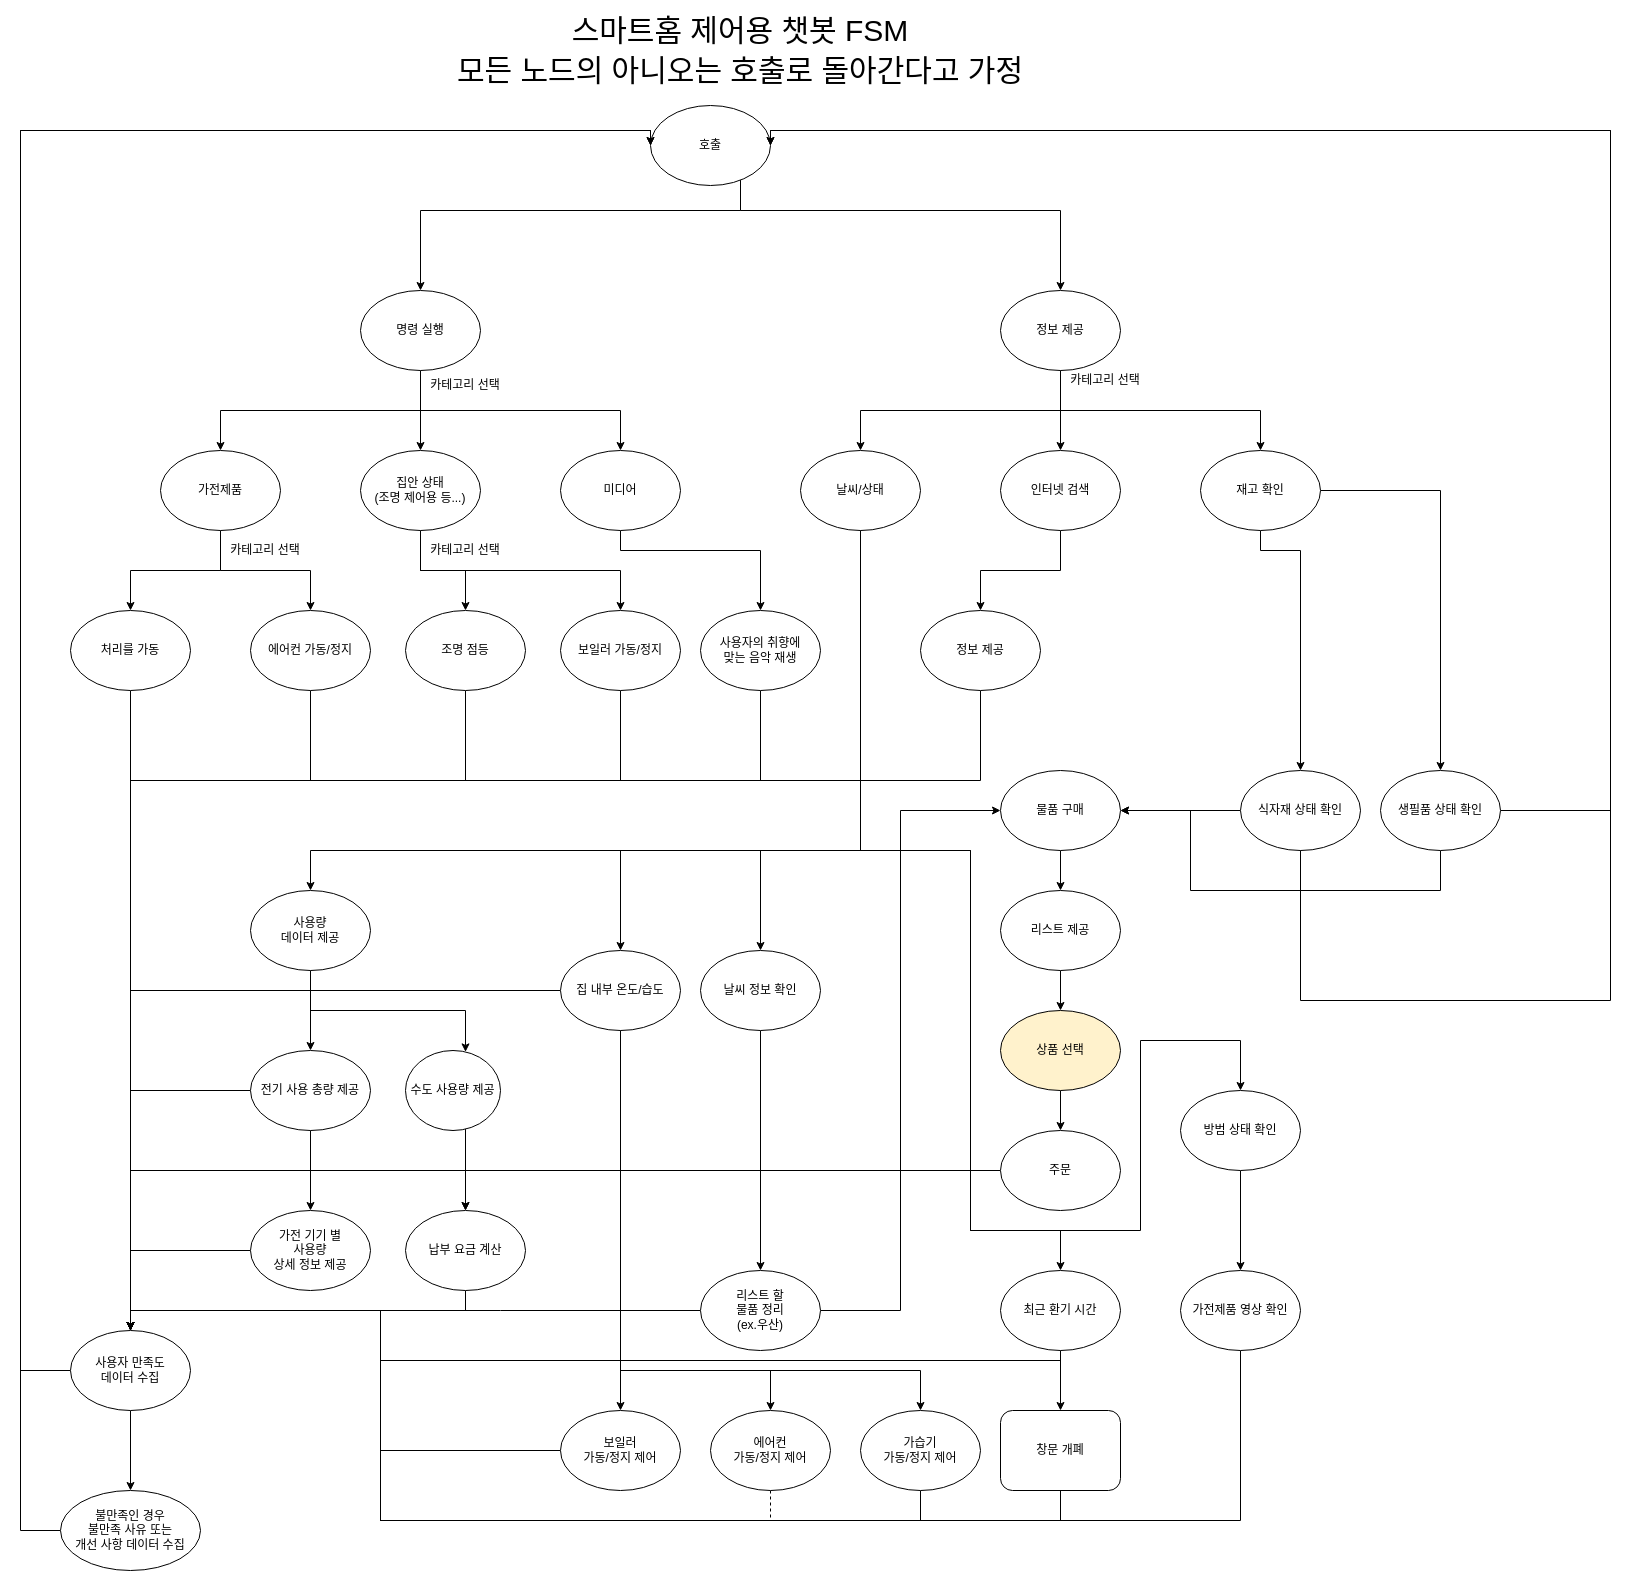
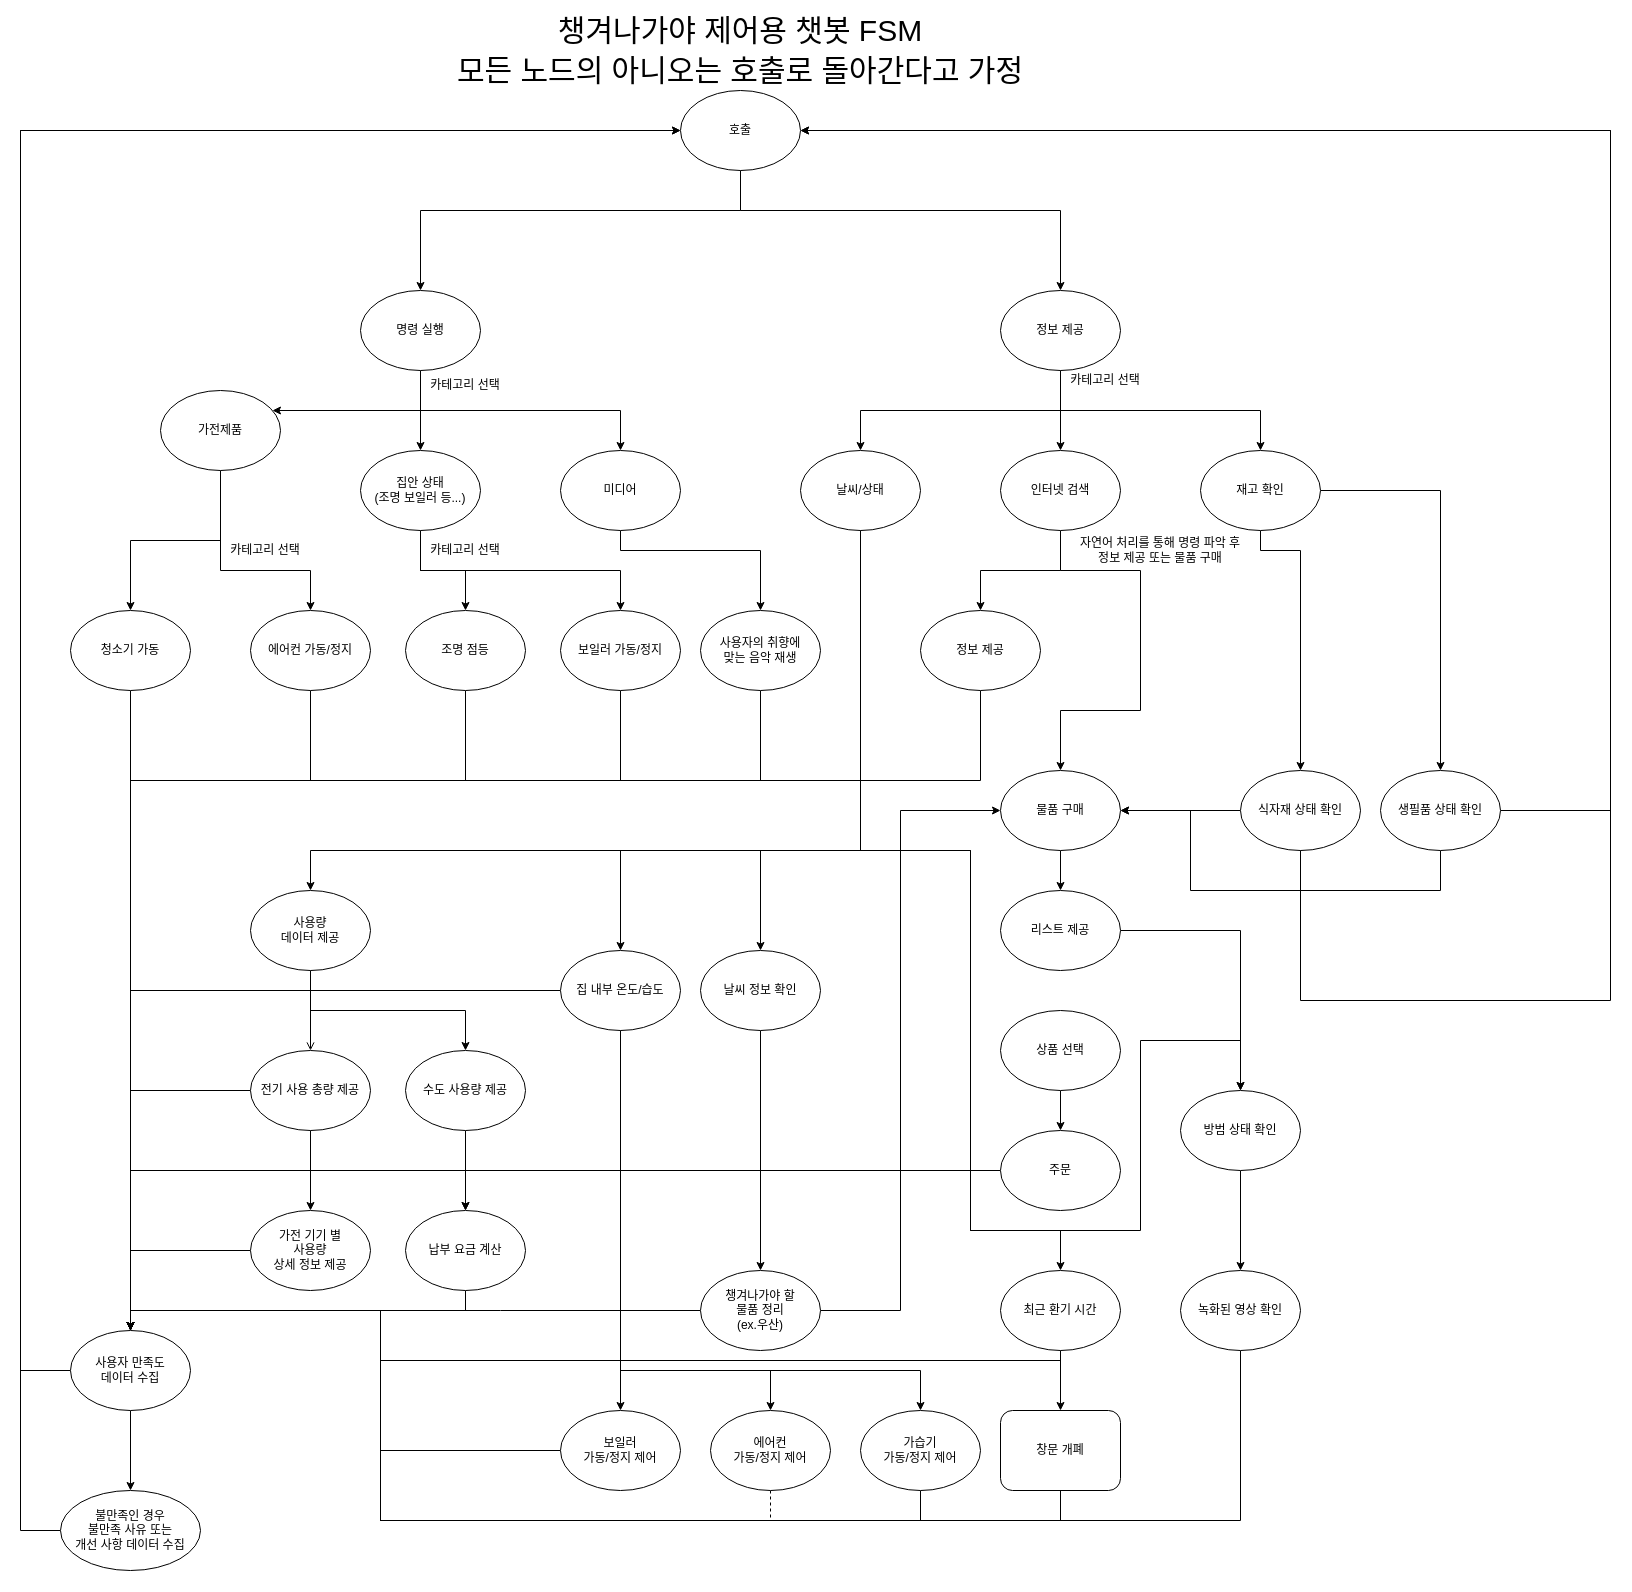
node "스마트홈 제어용 챗봇 FSM": label "스마트홈 제어용 챗봇 FSM" -> "챙겨나가야 제어용 챗봇 FSM"
node "호출": moved (711, 146) -> (741, 131)
node "가전제품": moved (221, 491) -> (221, 431)
node "집안 상태 (조명 제어용 등...)": label "집안 상태 (조명 제어용 등...)" -> "집안 상태 (조명 보일러 등...)"
node "자연어 처리를 통해 명령 파악 후 정보 제공 또는 물품 구매": added
node "처리를 가동": label "처리를 가동" -> "청소기 가동"
edge "자연어 처리를 통해 명령 파악 후 정보 제공 또는 물품 구매" -> "물품 구매": added
edge "리스트 제공" -> "상품 선택": now "리스트 제공" -> "방범 상태 확인"
edge "사용량 데이터 제공" -> "전기 사용 총량 제공": arrowhead classic -> open
node "상품 선택": fillcolor #fff2cc -> #ffffff
node "수도 사용량 제공": size 95x80 -> 120x80
node "리스트 할 물품 정리 (ex.우산)": label "리스트 할 물품 정리 (ex.우산)" -> "챙겨나가야 할 물품 정리 (ex.우산)"
node "가전제품 영상 확인": label "가전제품 영상 확인" -> "녹화된 영상 확인"
